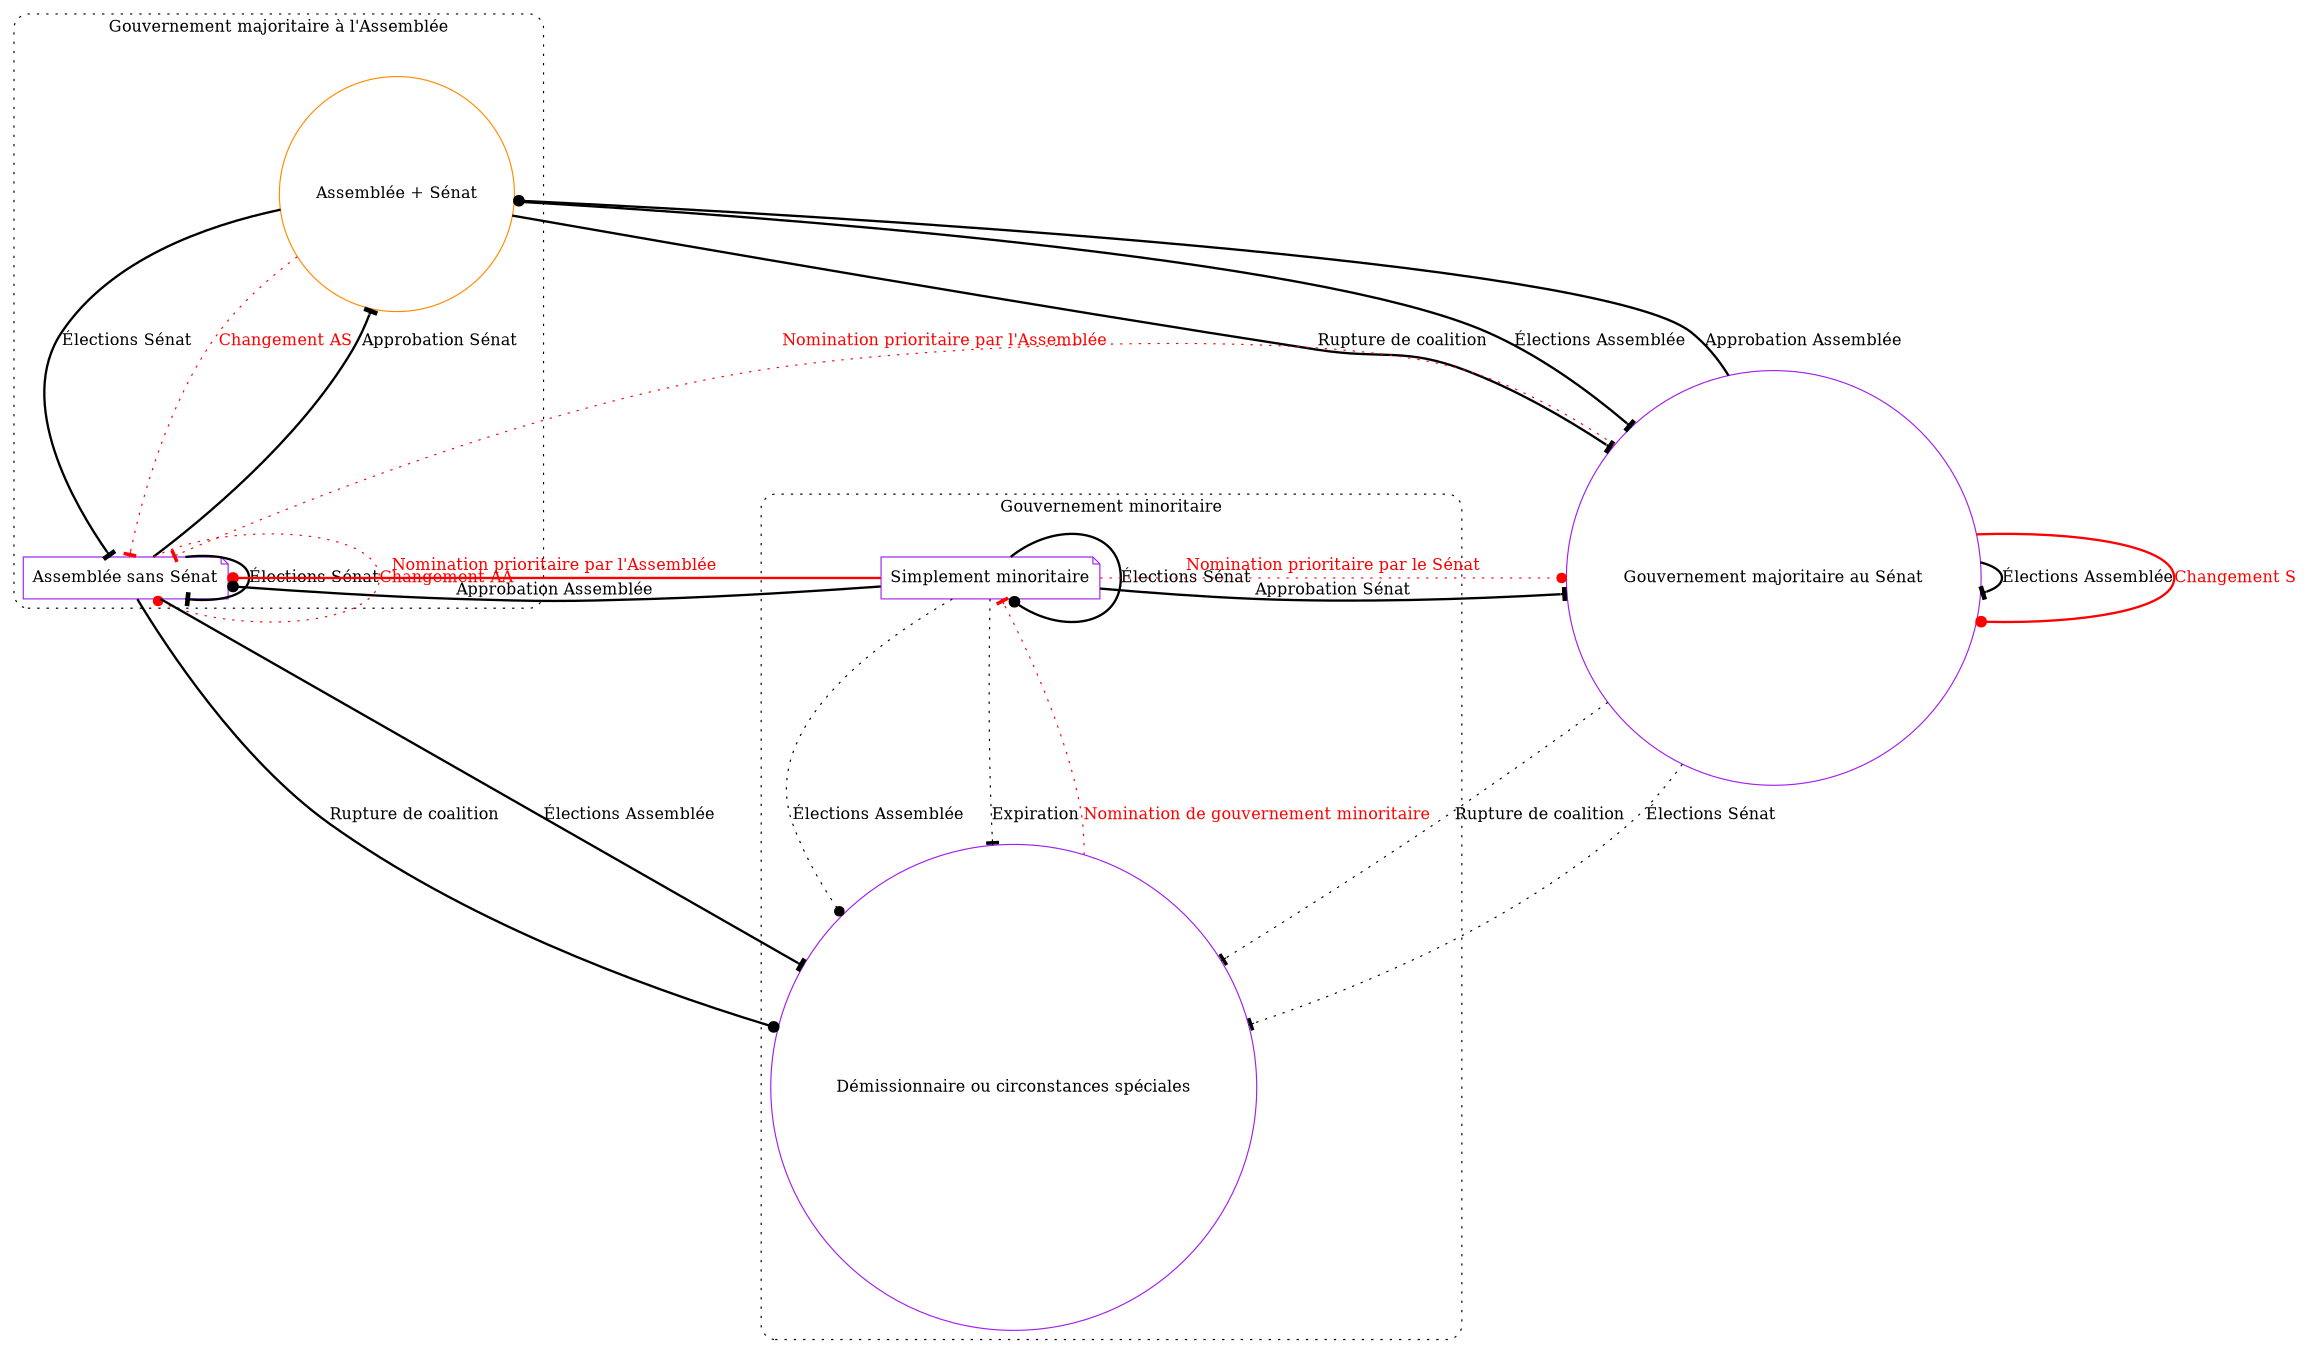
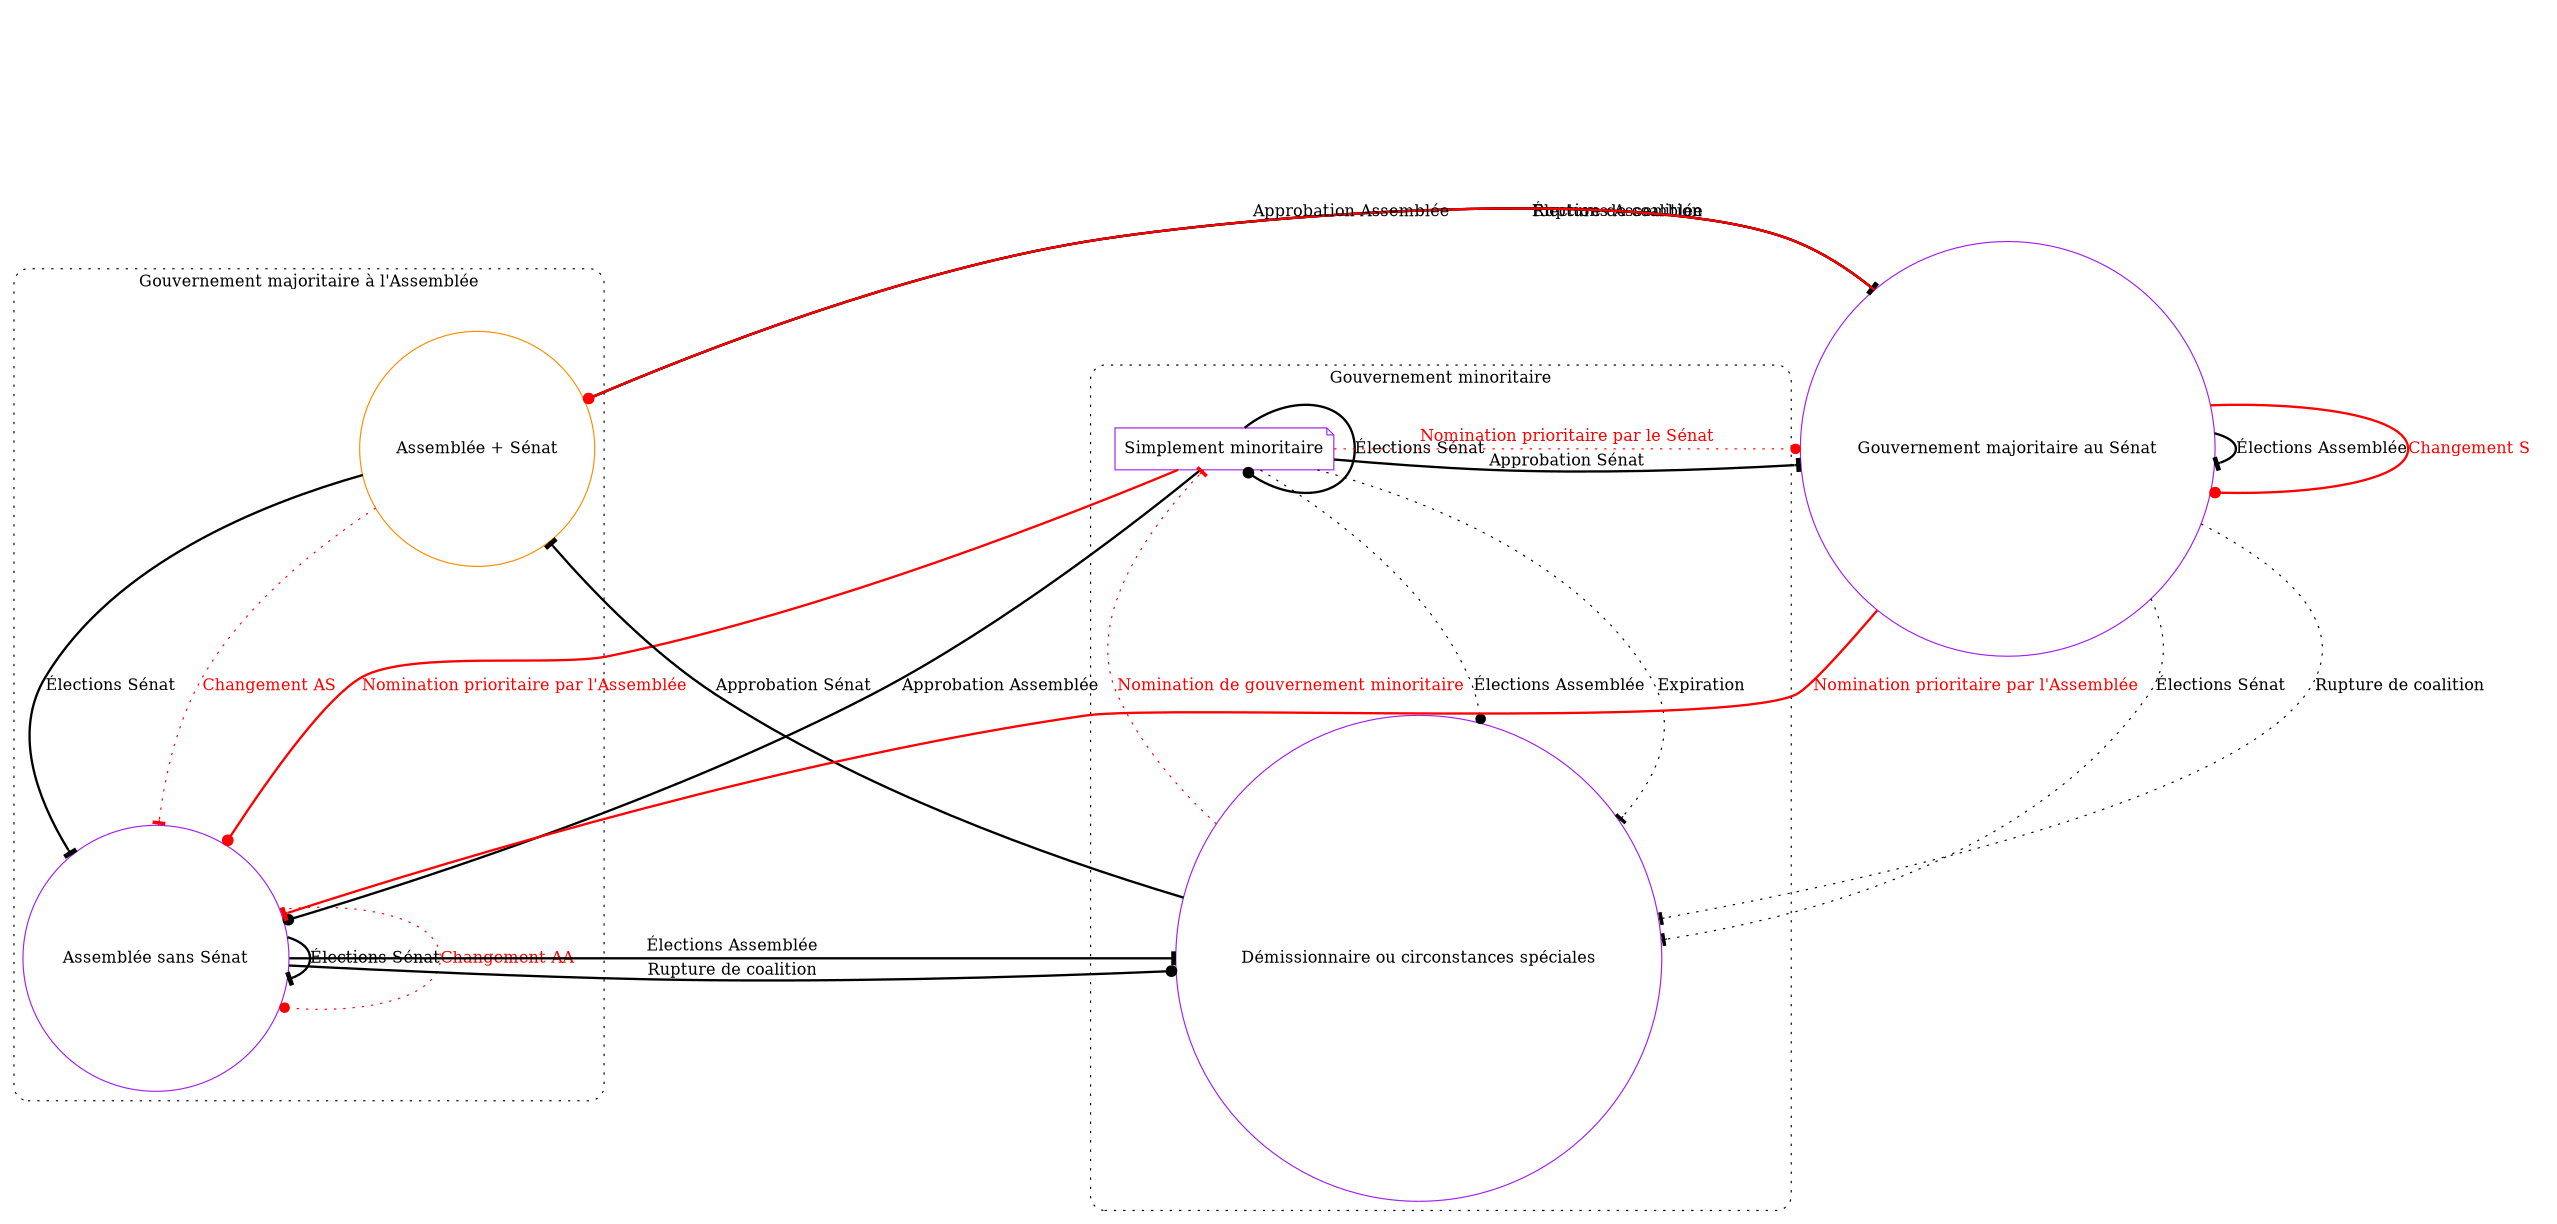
edge "Gouvernement majoritaire au Sénat" -> "Assemblée + Sénat": color black -> red
edge "Gouvernement majoritaire au Sénat" -> "Assemblée sans Sénat": style dotted -> bold
edge "Assemblée sans Sénat" -> "Assemblée + Sénat": now "Démissionnaire ou circonstances spéciales" -> "Assemblée + Sénat"
node "Assemblée sans Sénat": shape note -> circle
